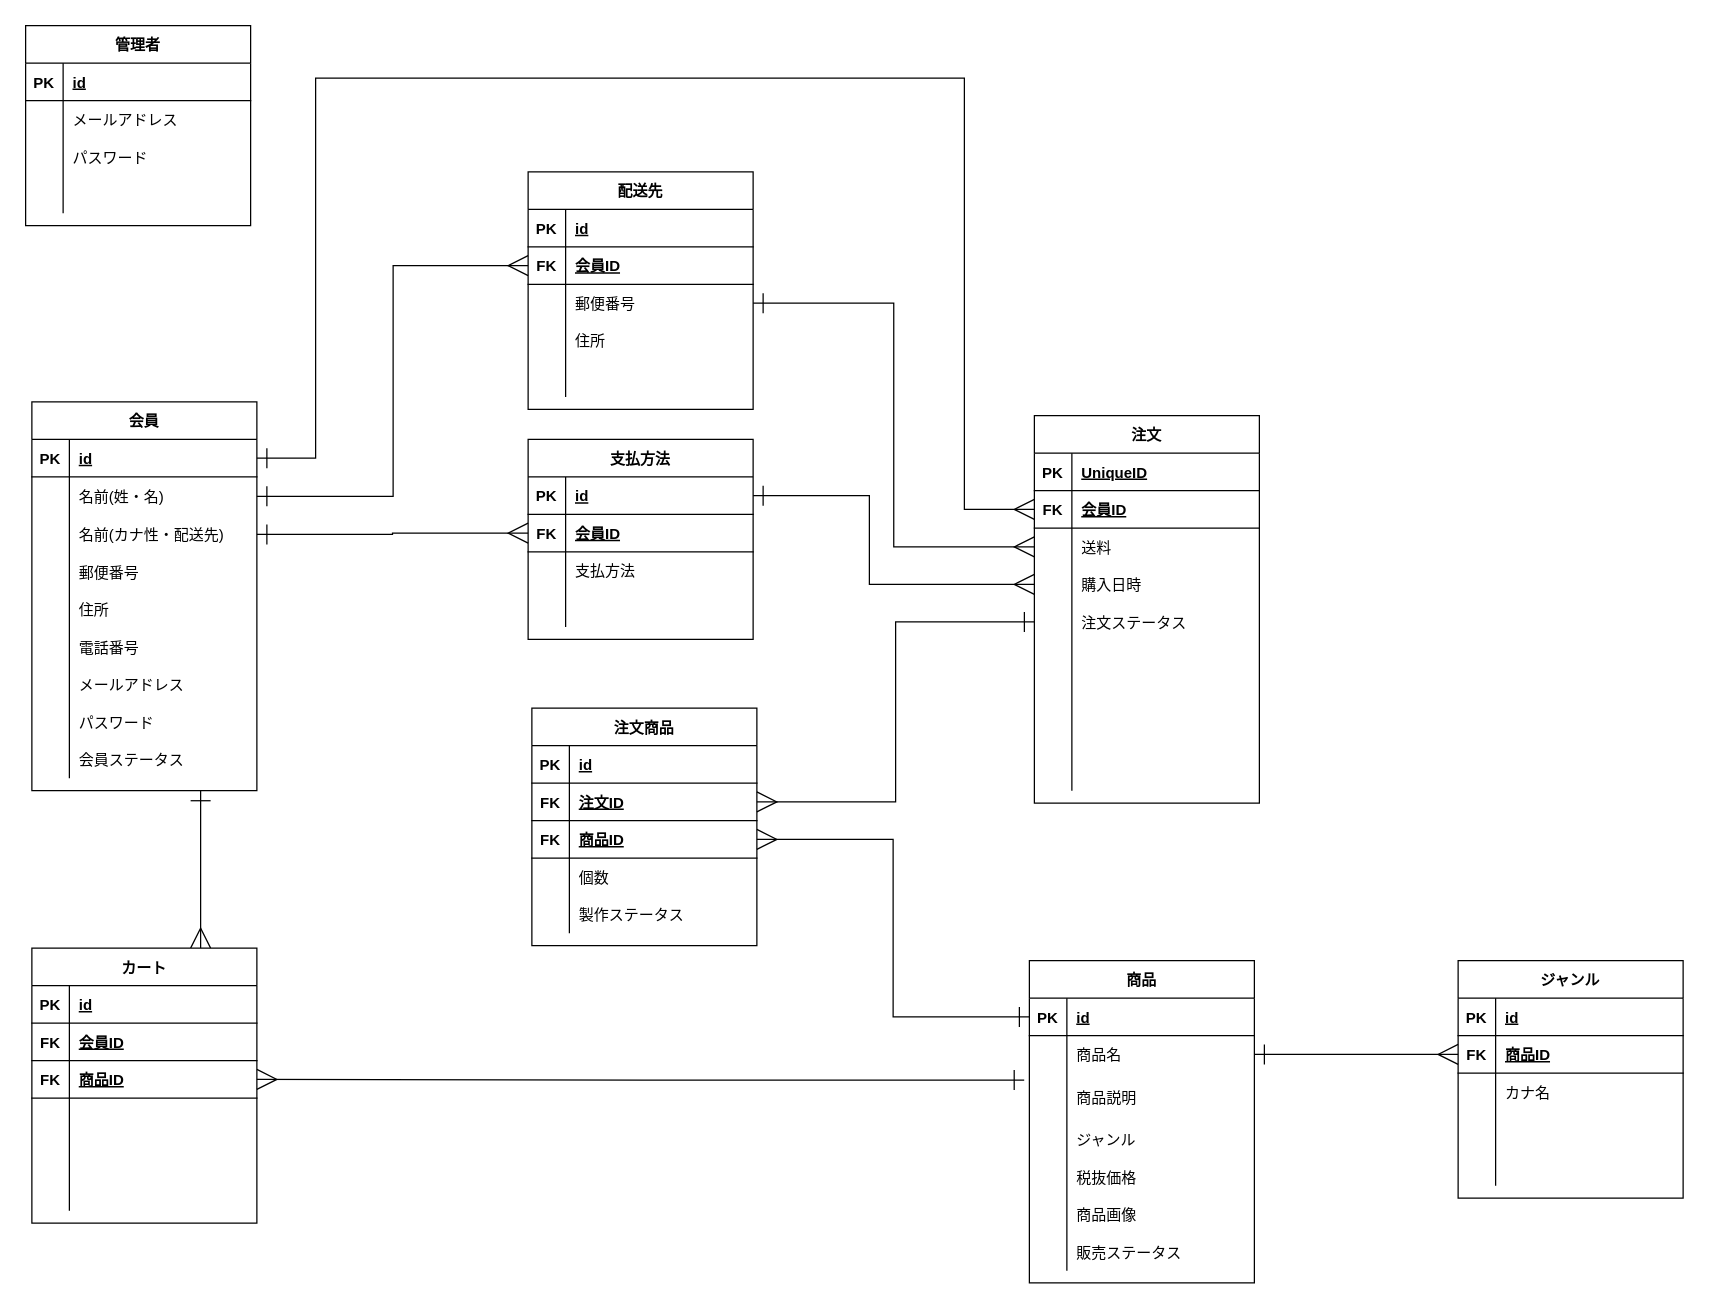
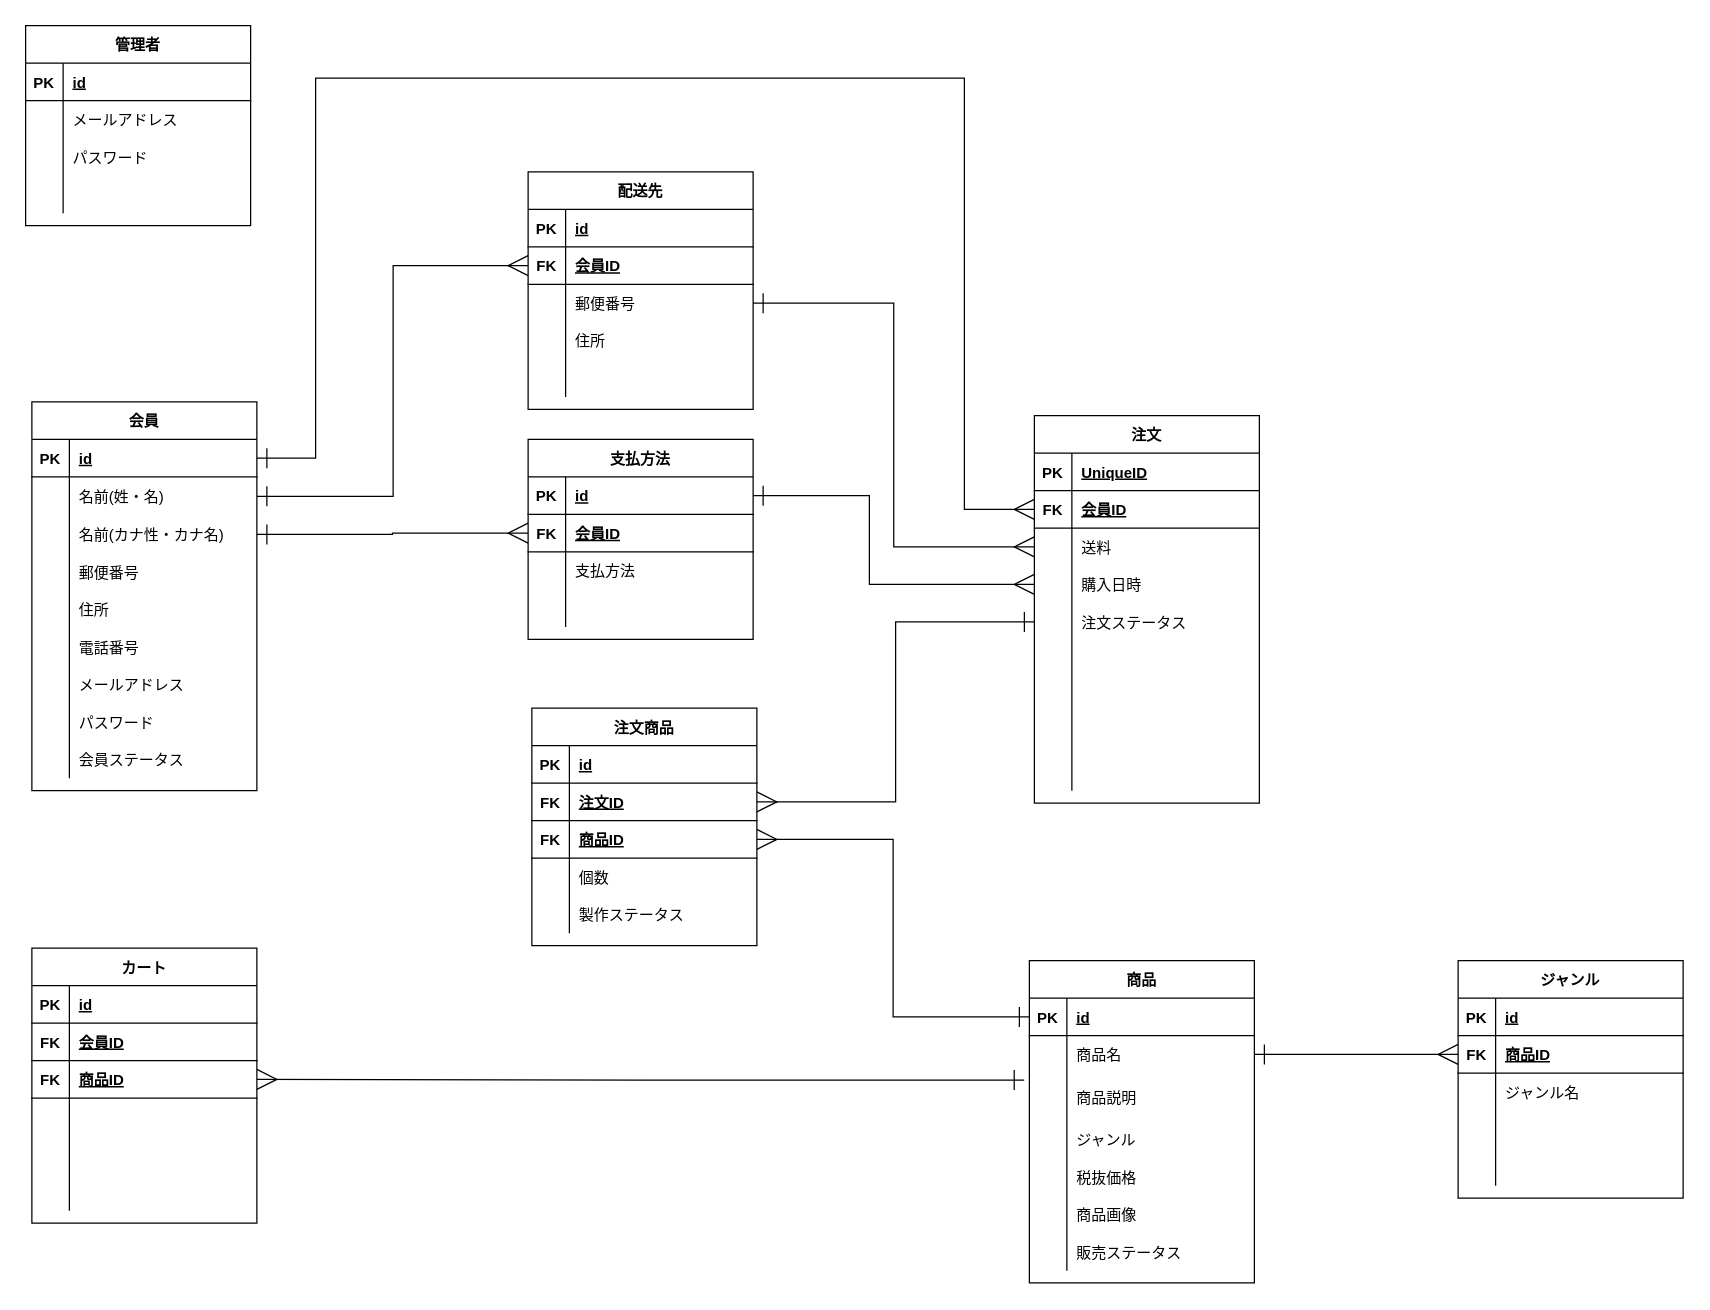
node "名前(カナ性・配送先)": label "名前(カナ性・配送先)" -> "名前(カナ性・カナ名)"
edge "会員" -- "カート": removed
node "カナ名": label "カナ名" -> "ジャンル名"
